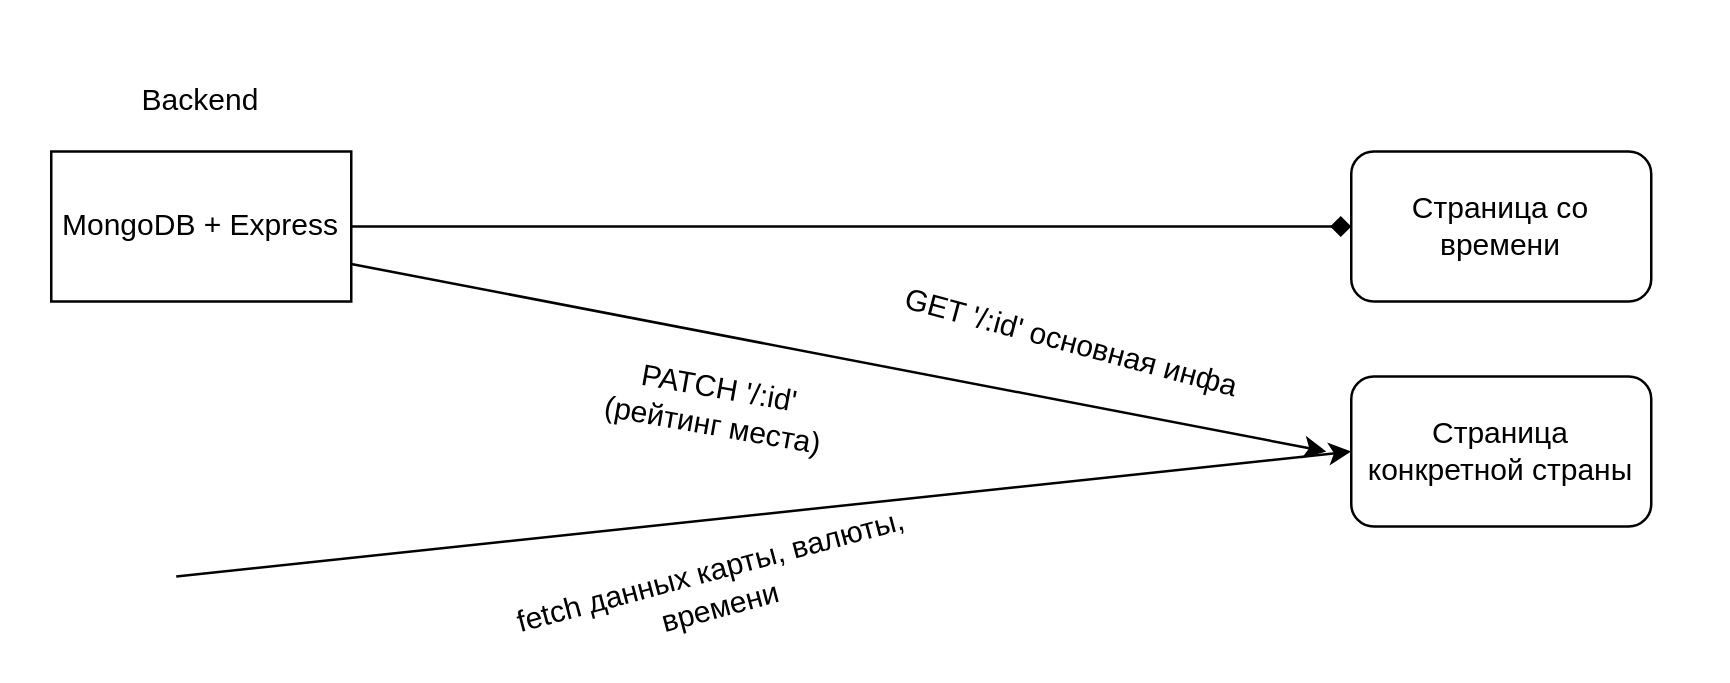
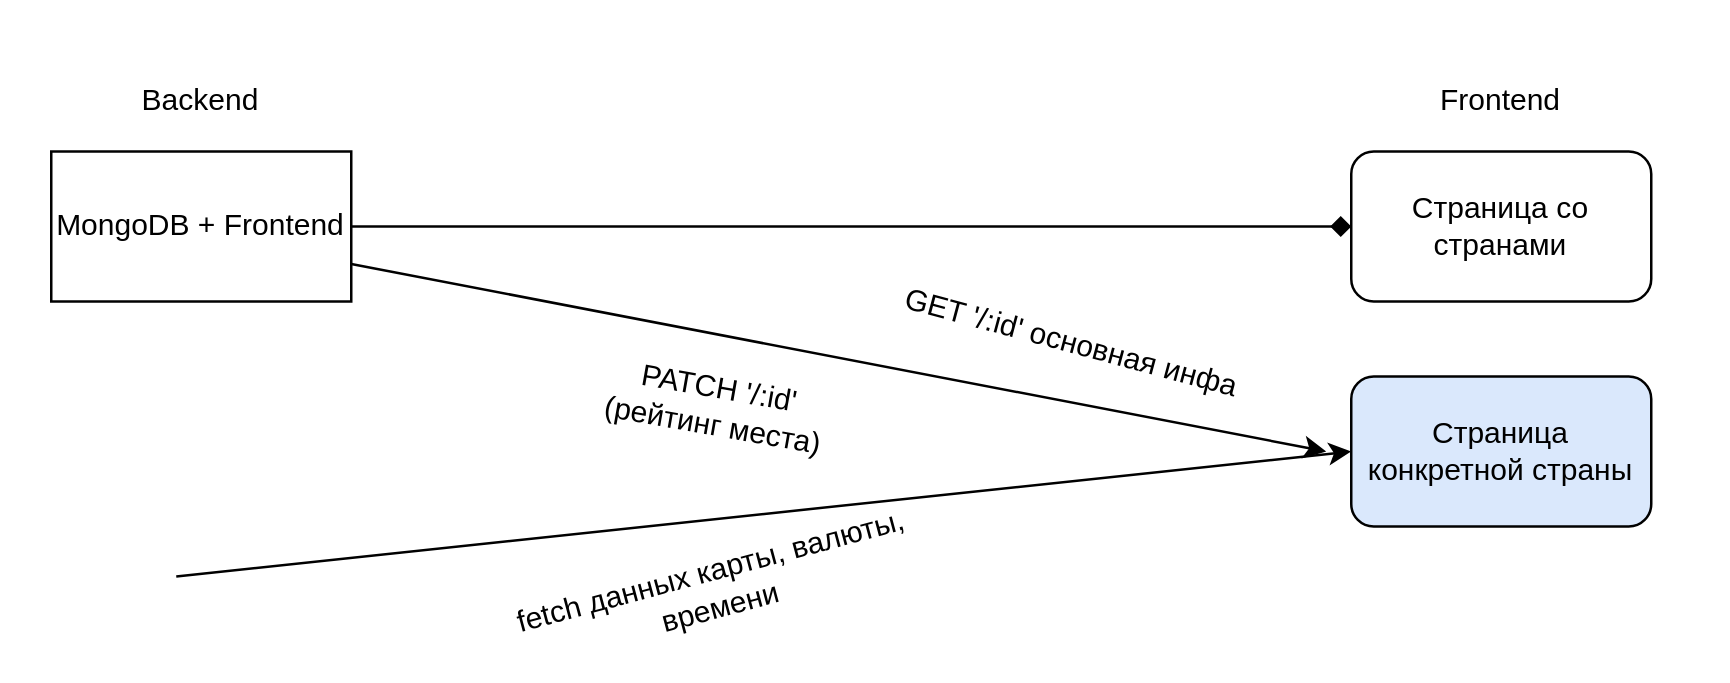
node "Frontend": added
node "MongoDB + Express": label "MongoDB + Express" -> "MongoDB + Frontend"
node "Страница со времени": label "Страница со времени" -> "Страница со странами"
node "Страница конкретной страны": fillcolor #ffffff -> #dae8fc
